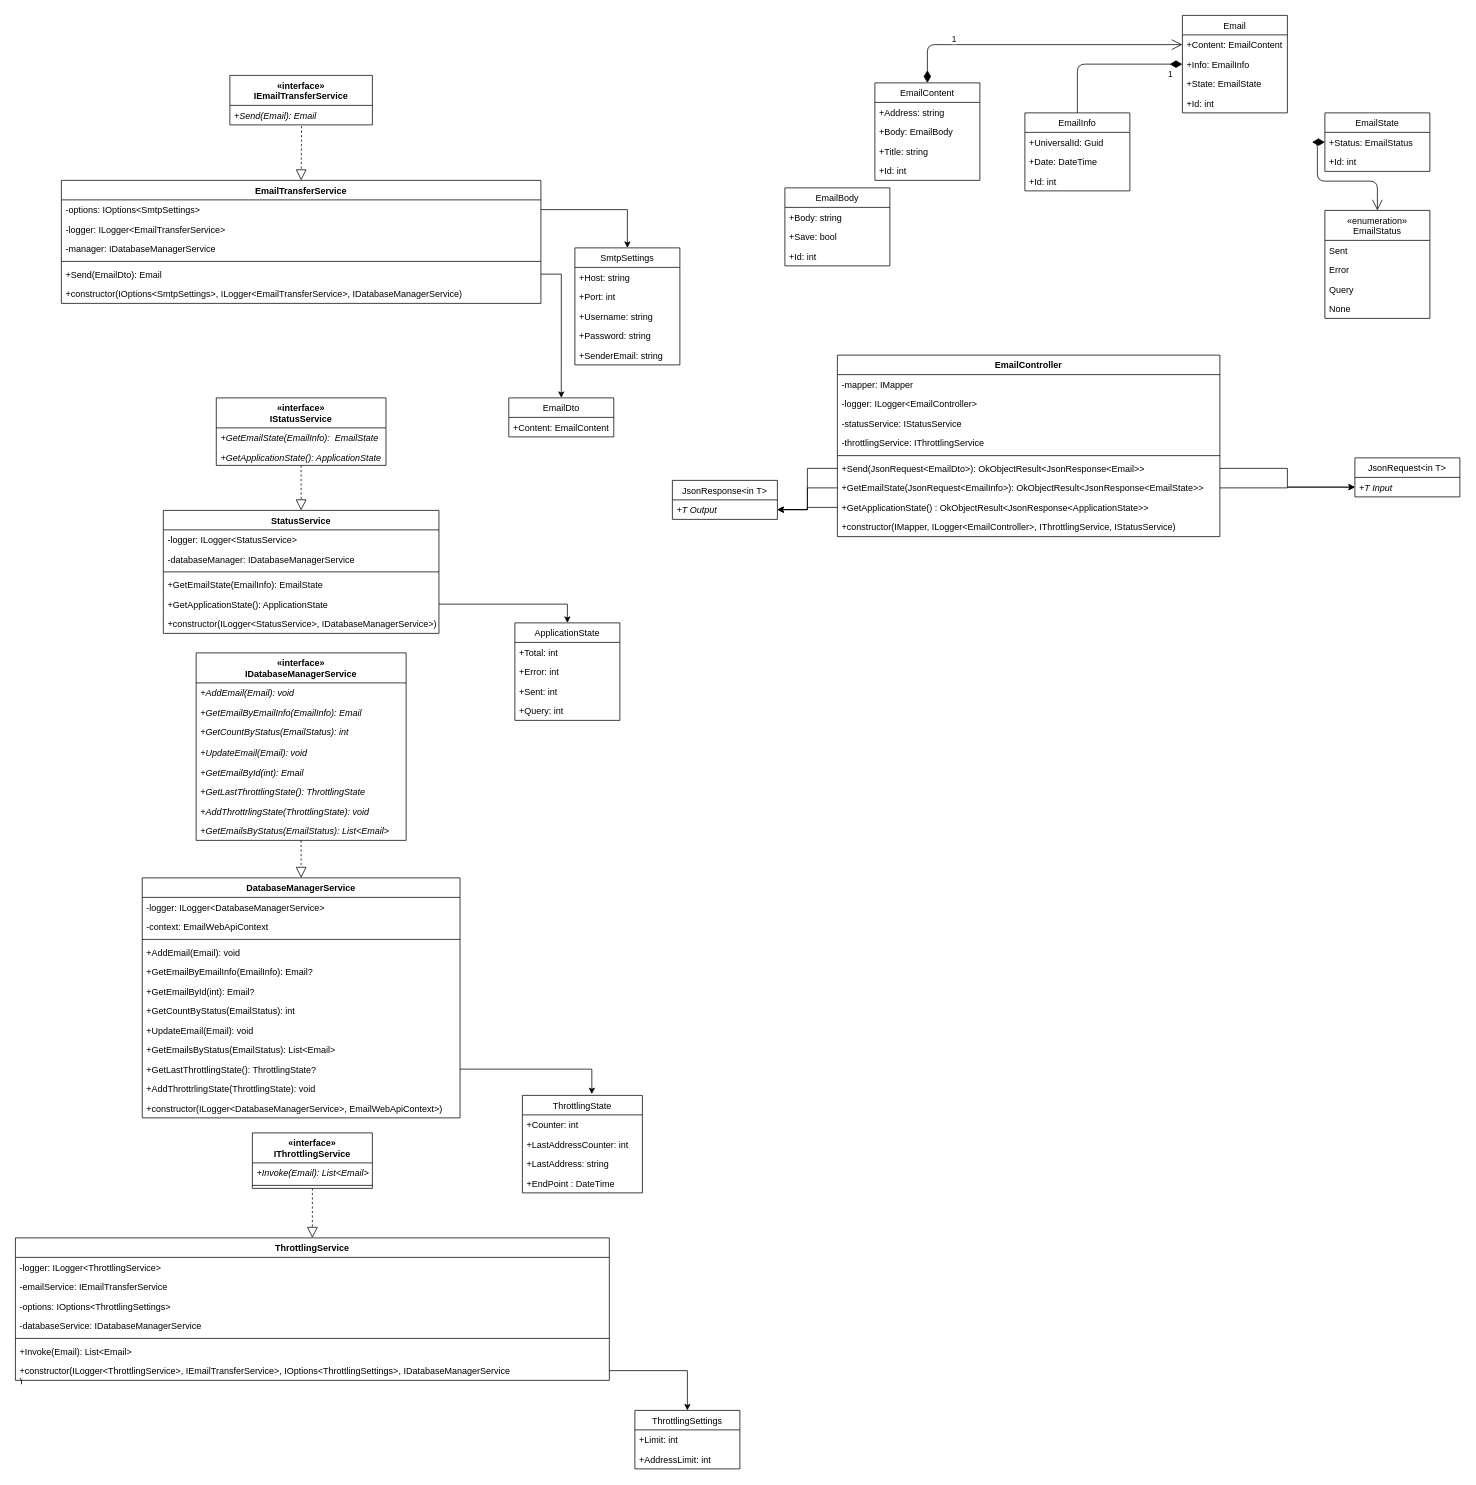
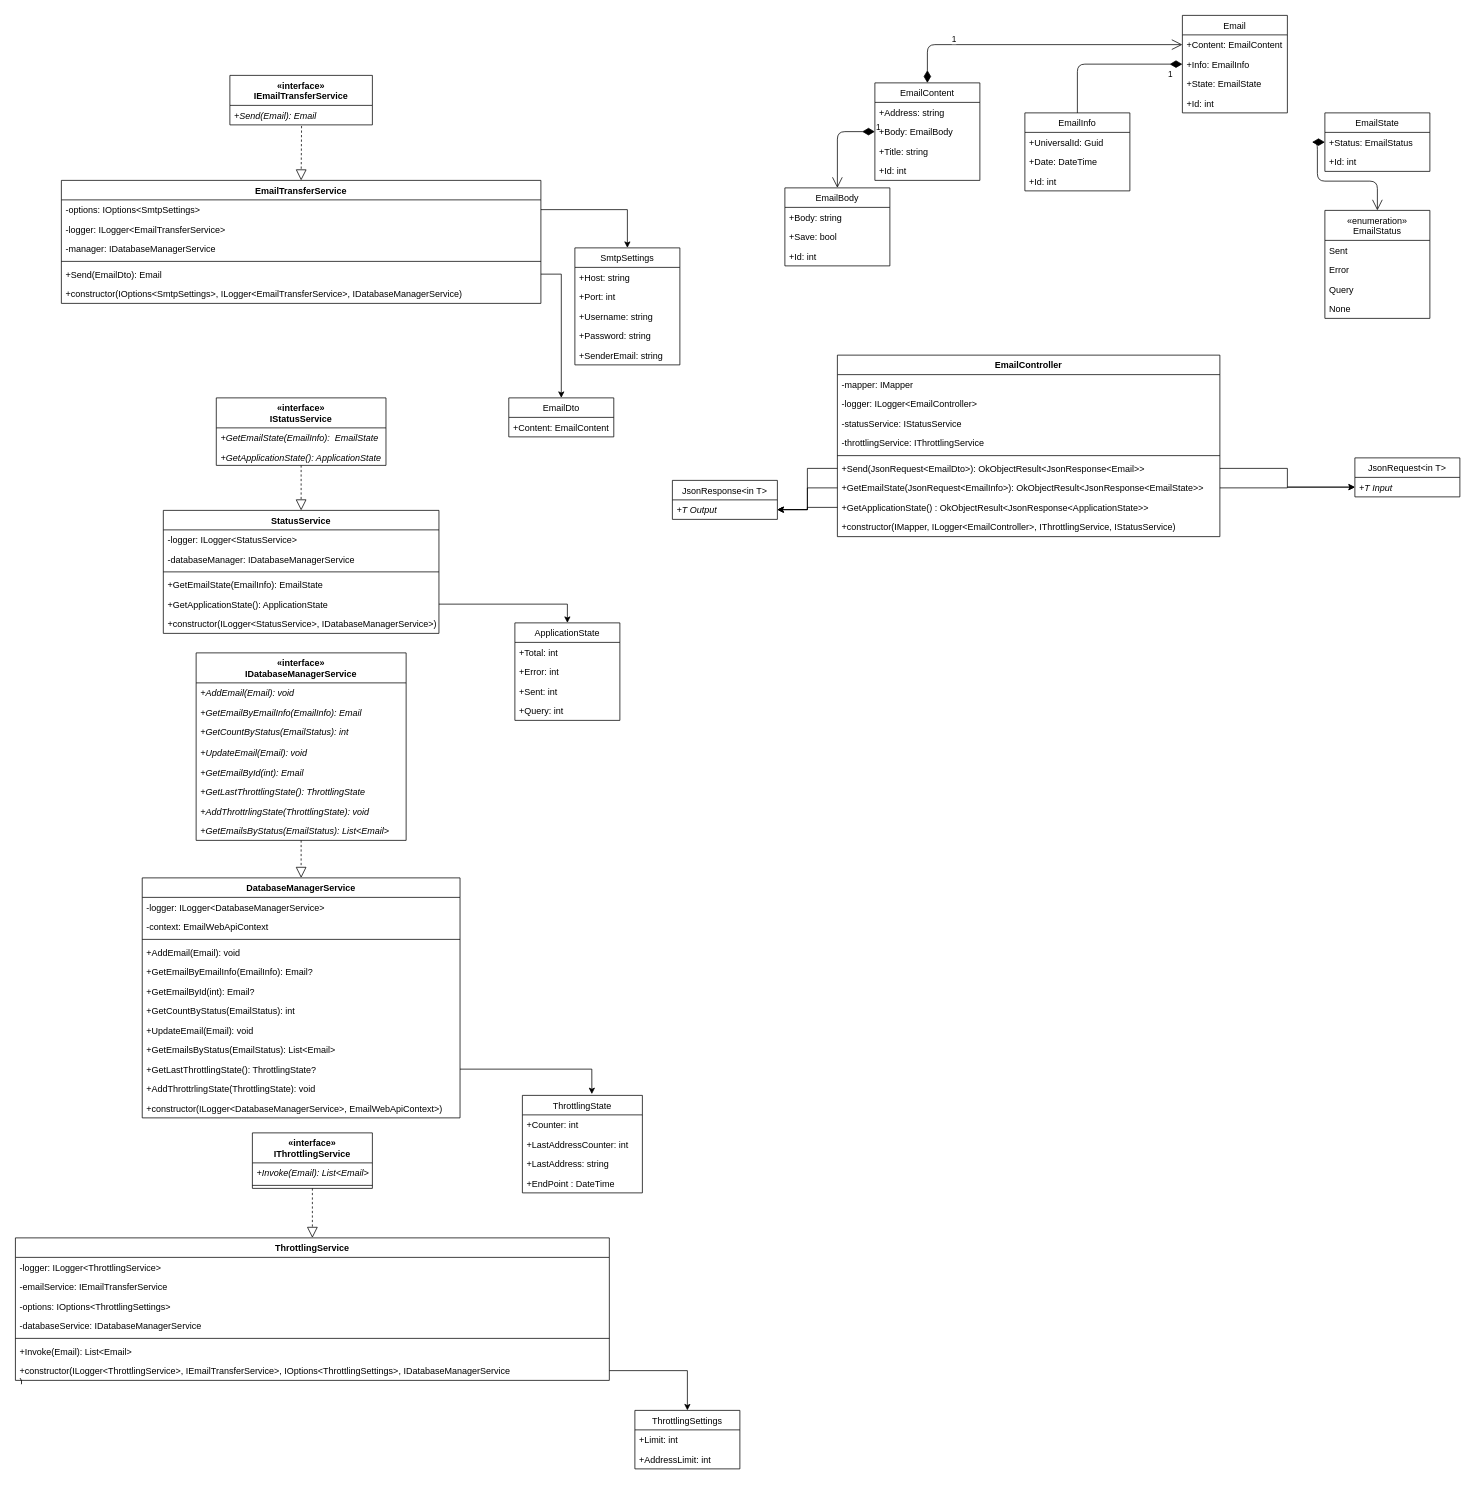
edge "+Body: EmailBody" -- "EmailBody": added, label "1"
